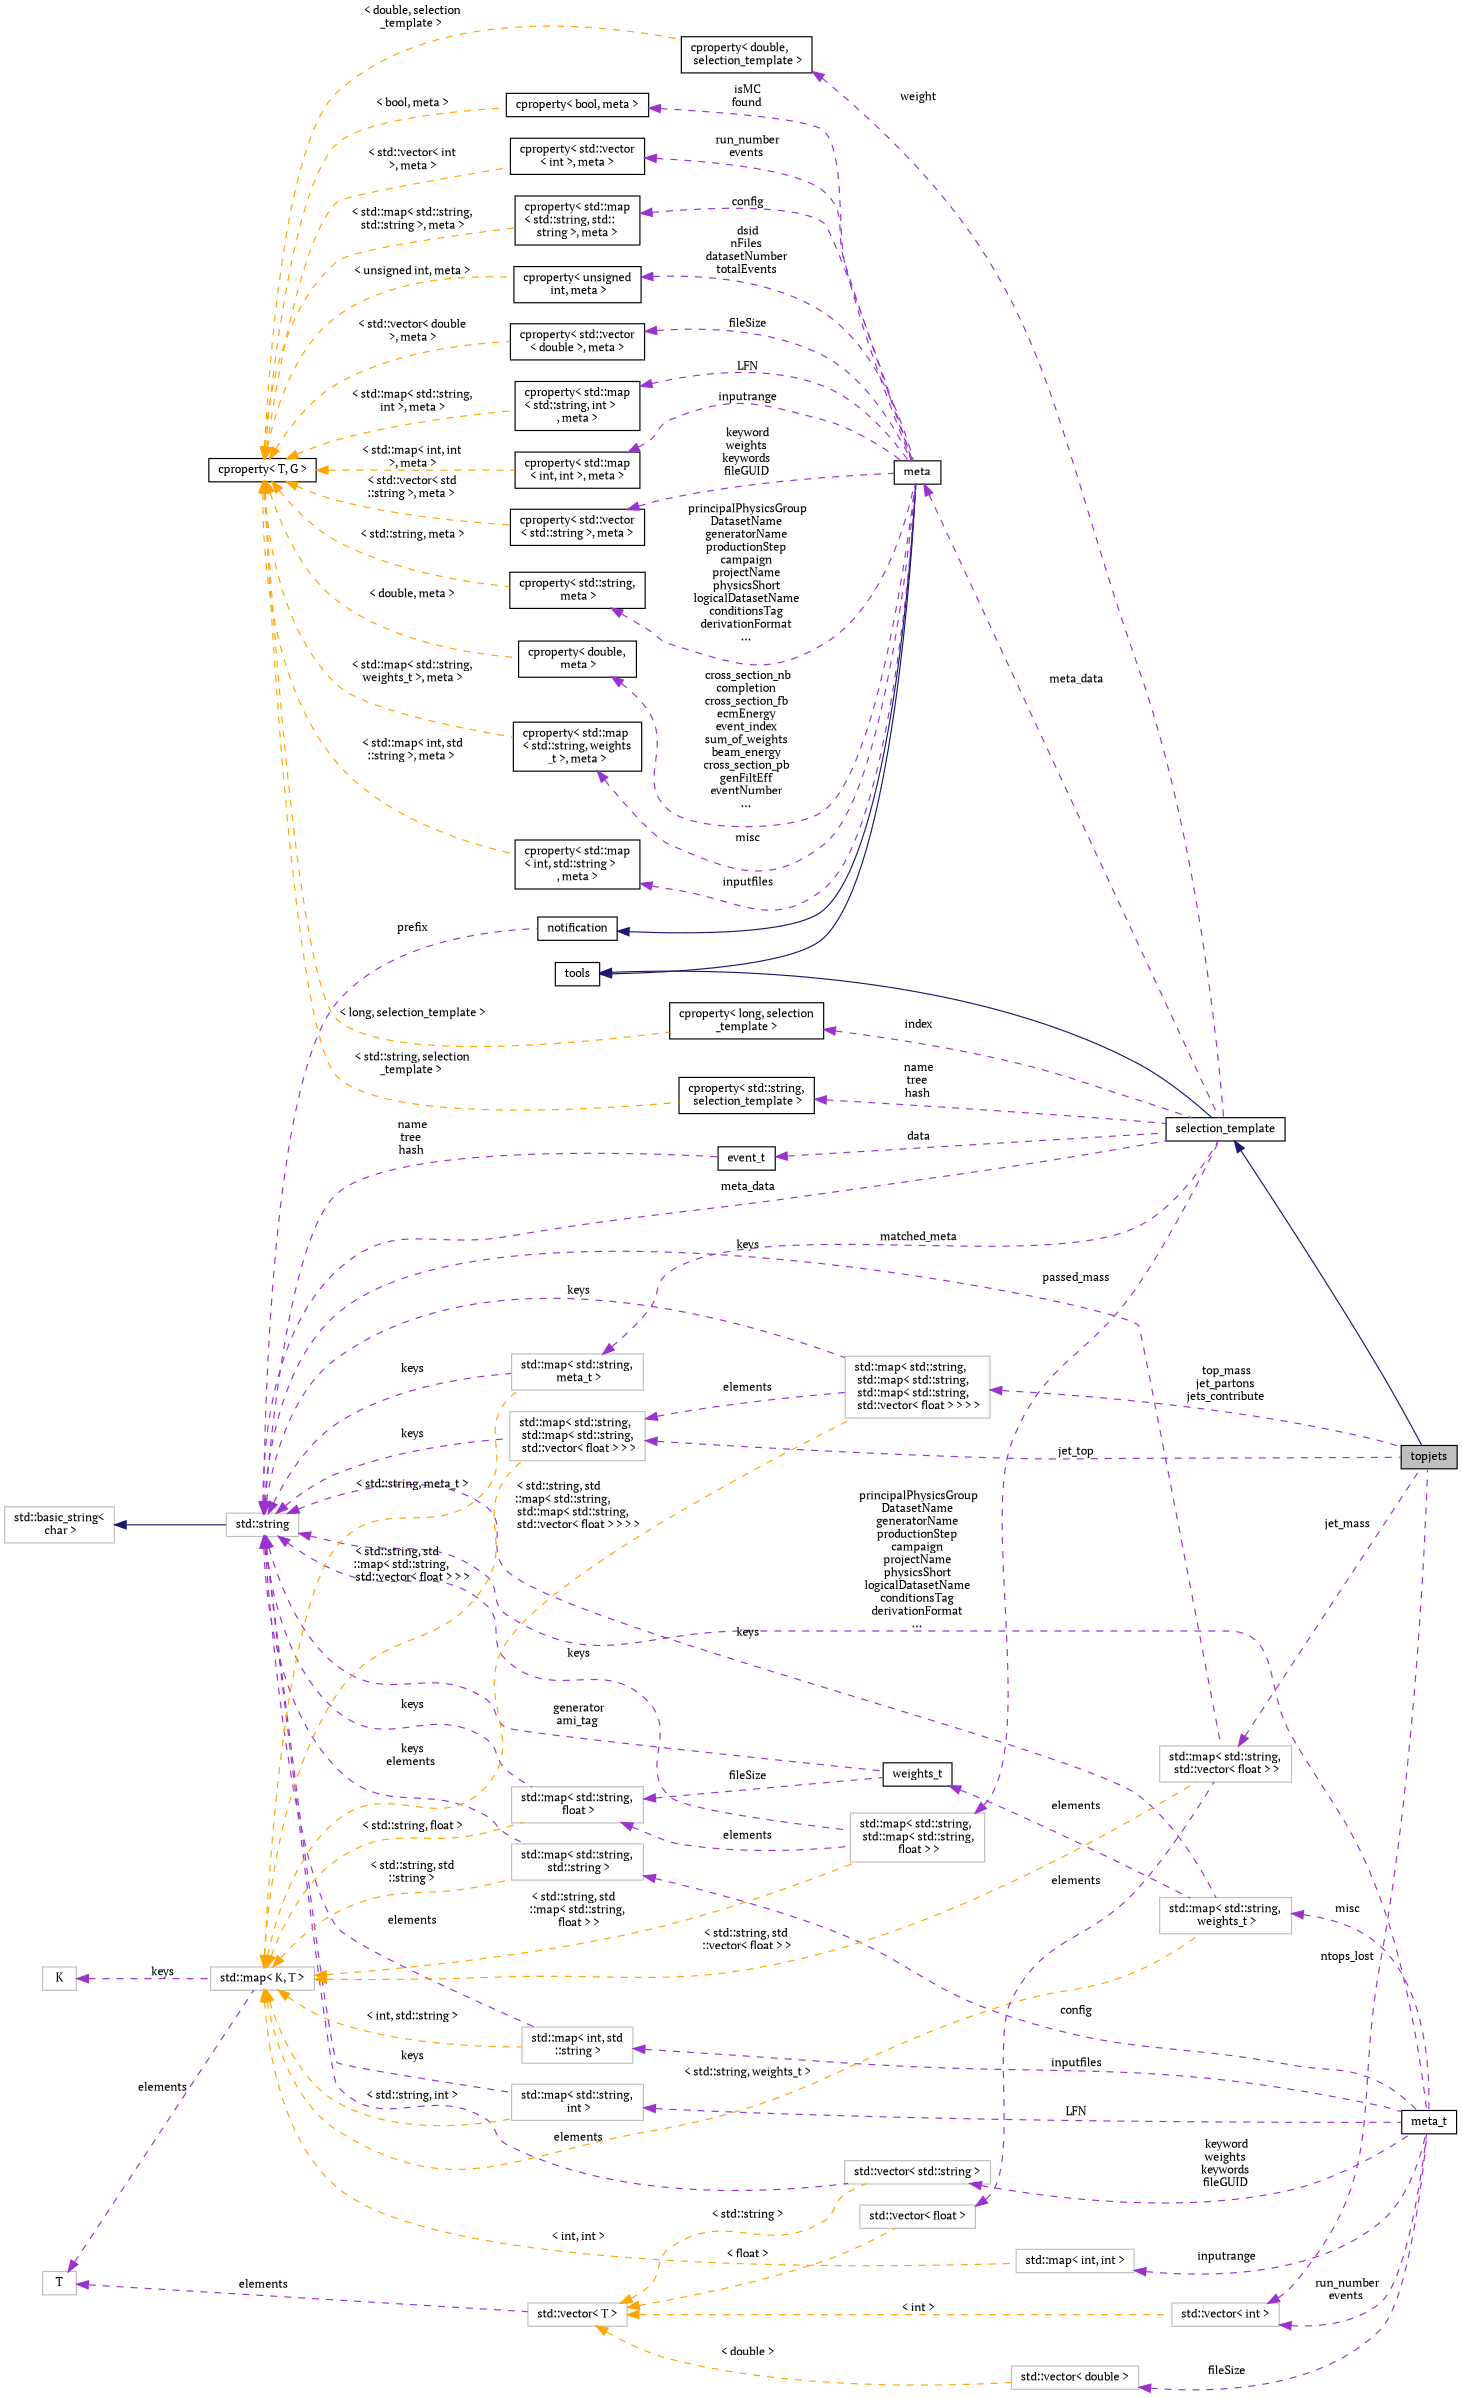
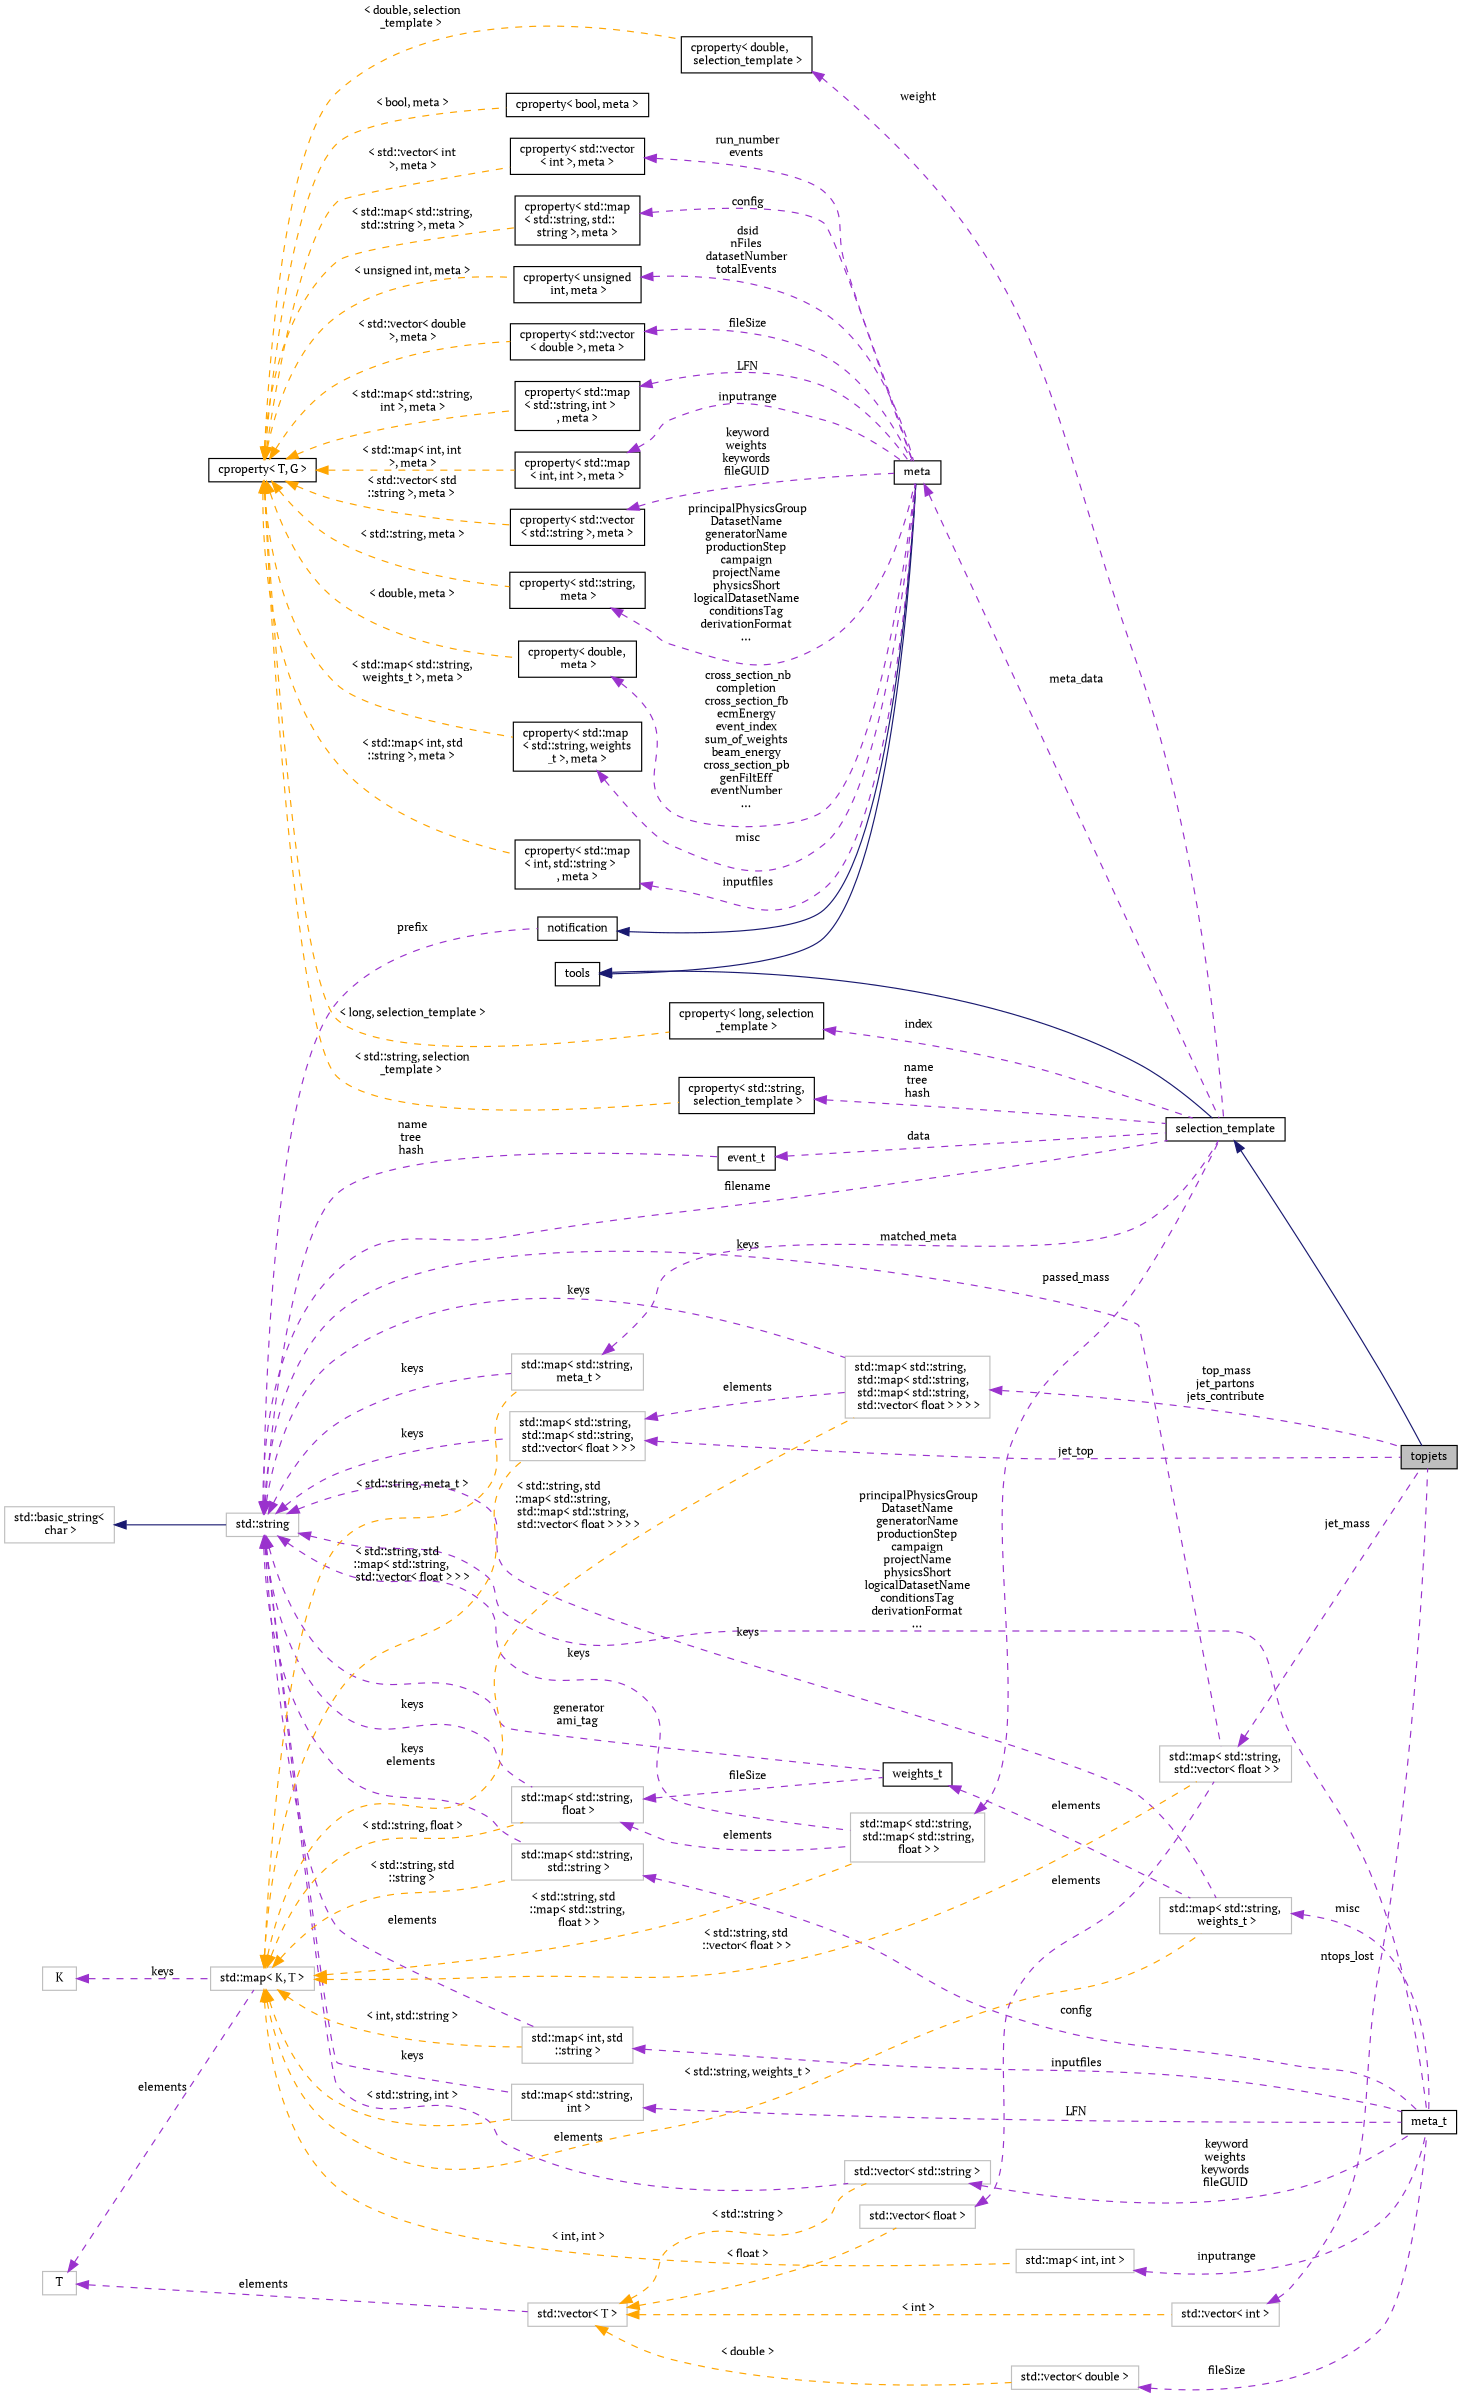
edge "meta" -> "cproperty< bool, meta >": removed, label "isMC found"
edge "selection_template" -> "std::string": label " meta_data" -> " filename"
edge "meta_t" -> "std::vector< int >": removed, label "run_number events"
